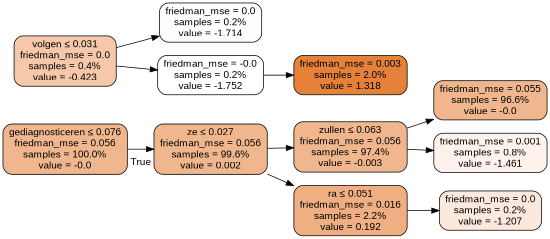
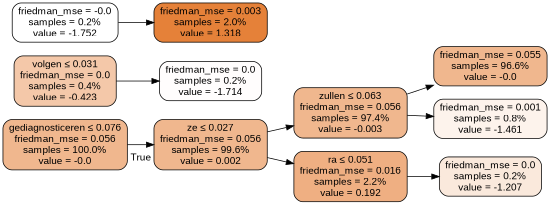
edge "volgen ≤ 0.031" -> "friedman_mse = -0.0": removed
